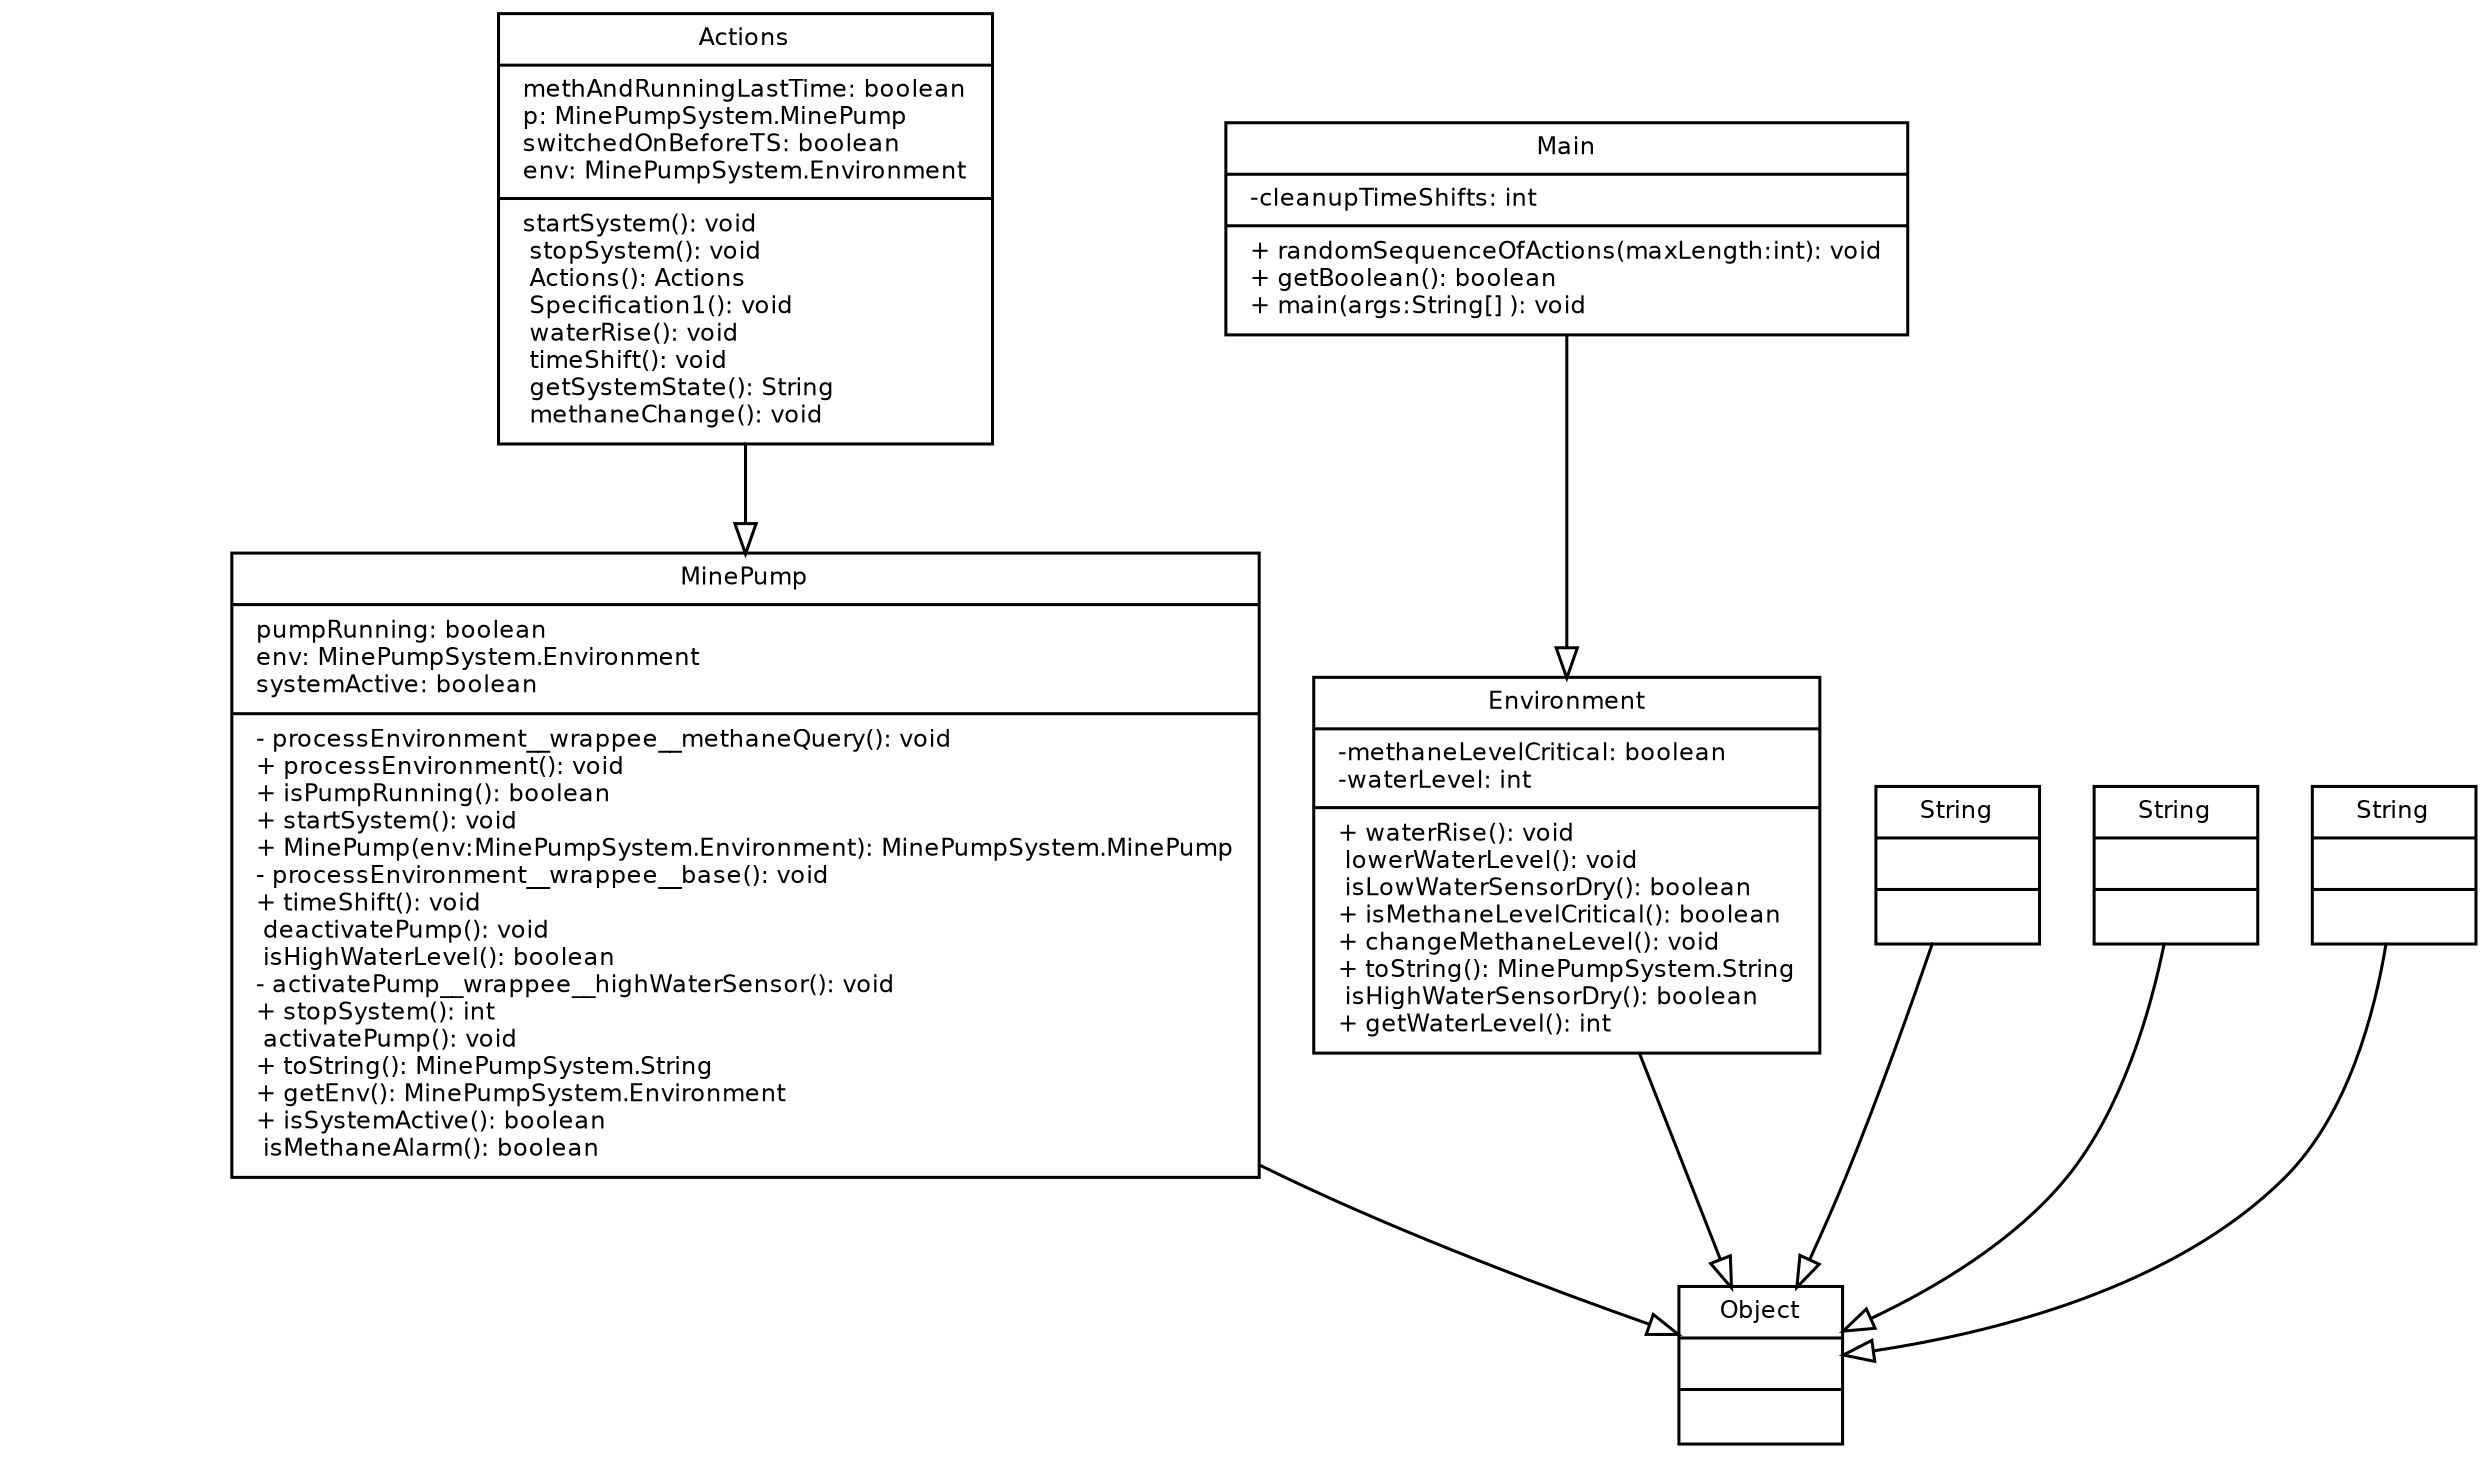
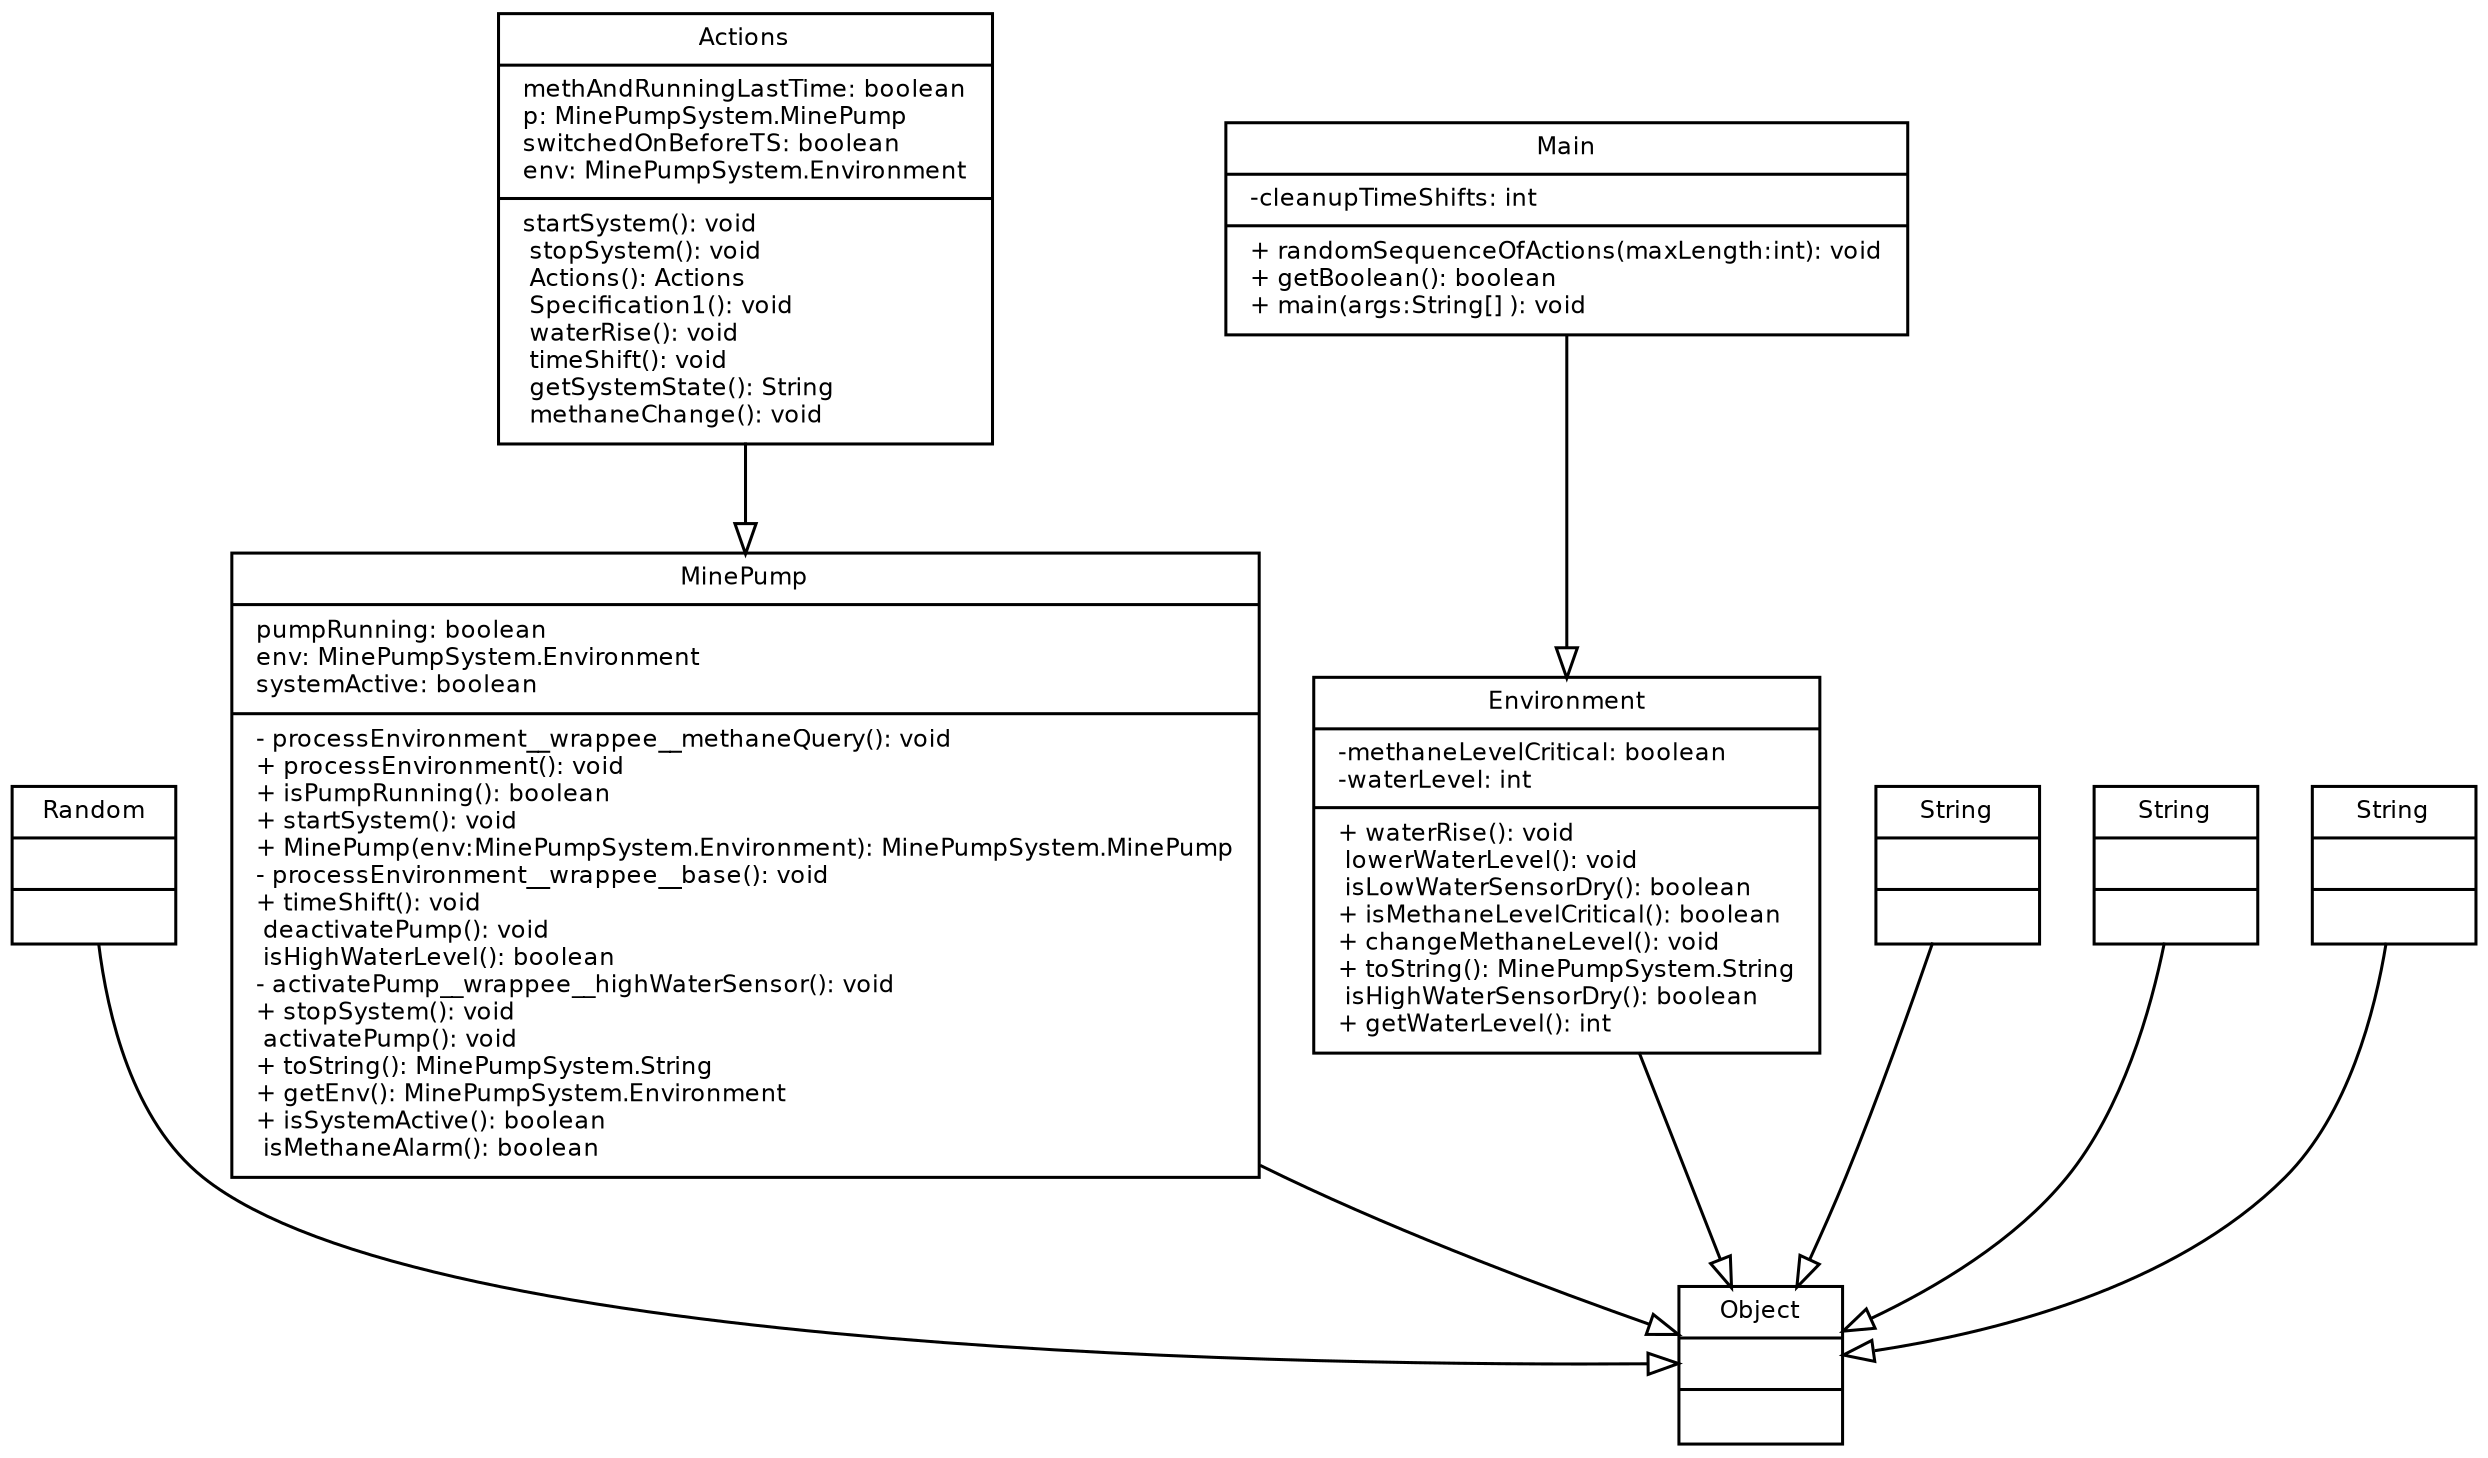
node "Random": added
node "MinePump": text "+ stopSystem(): int" -> "+ stopSystem(): void"
